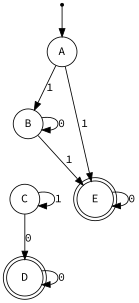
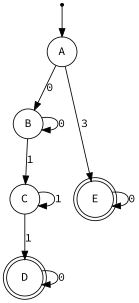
edge "A" -> "B": label "1" -> "0"
edge "A" -> "E": label "1" -> "3"
edge "B" -> "E": now "B" -> "C"
edge "C" -> "D": label "0" -> "1"
